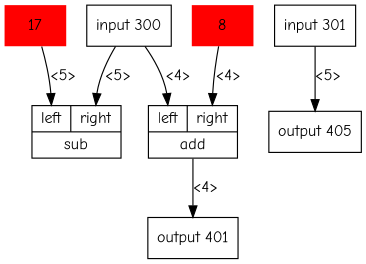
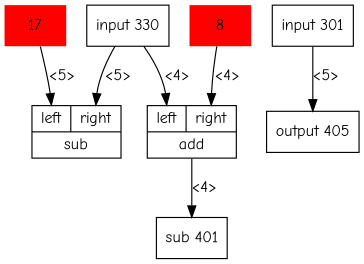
node "input 300": label "input 300" -> "input 330"
node "output 401": label "output 401" -> "sub 401"
